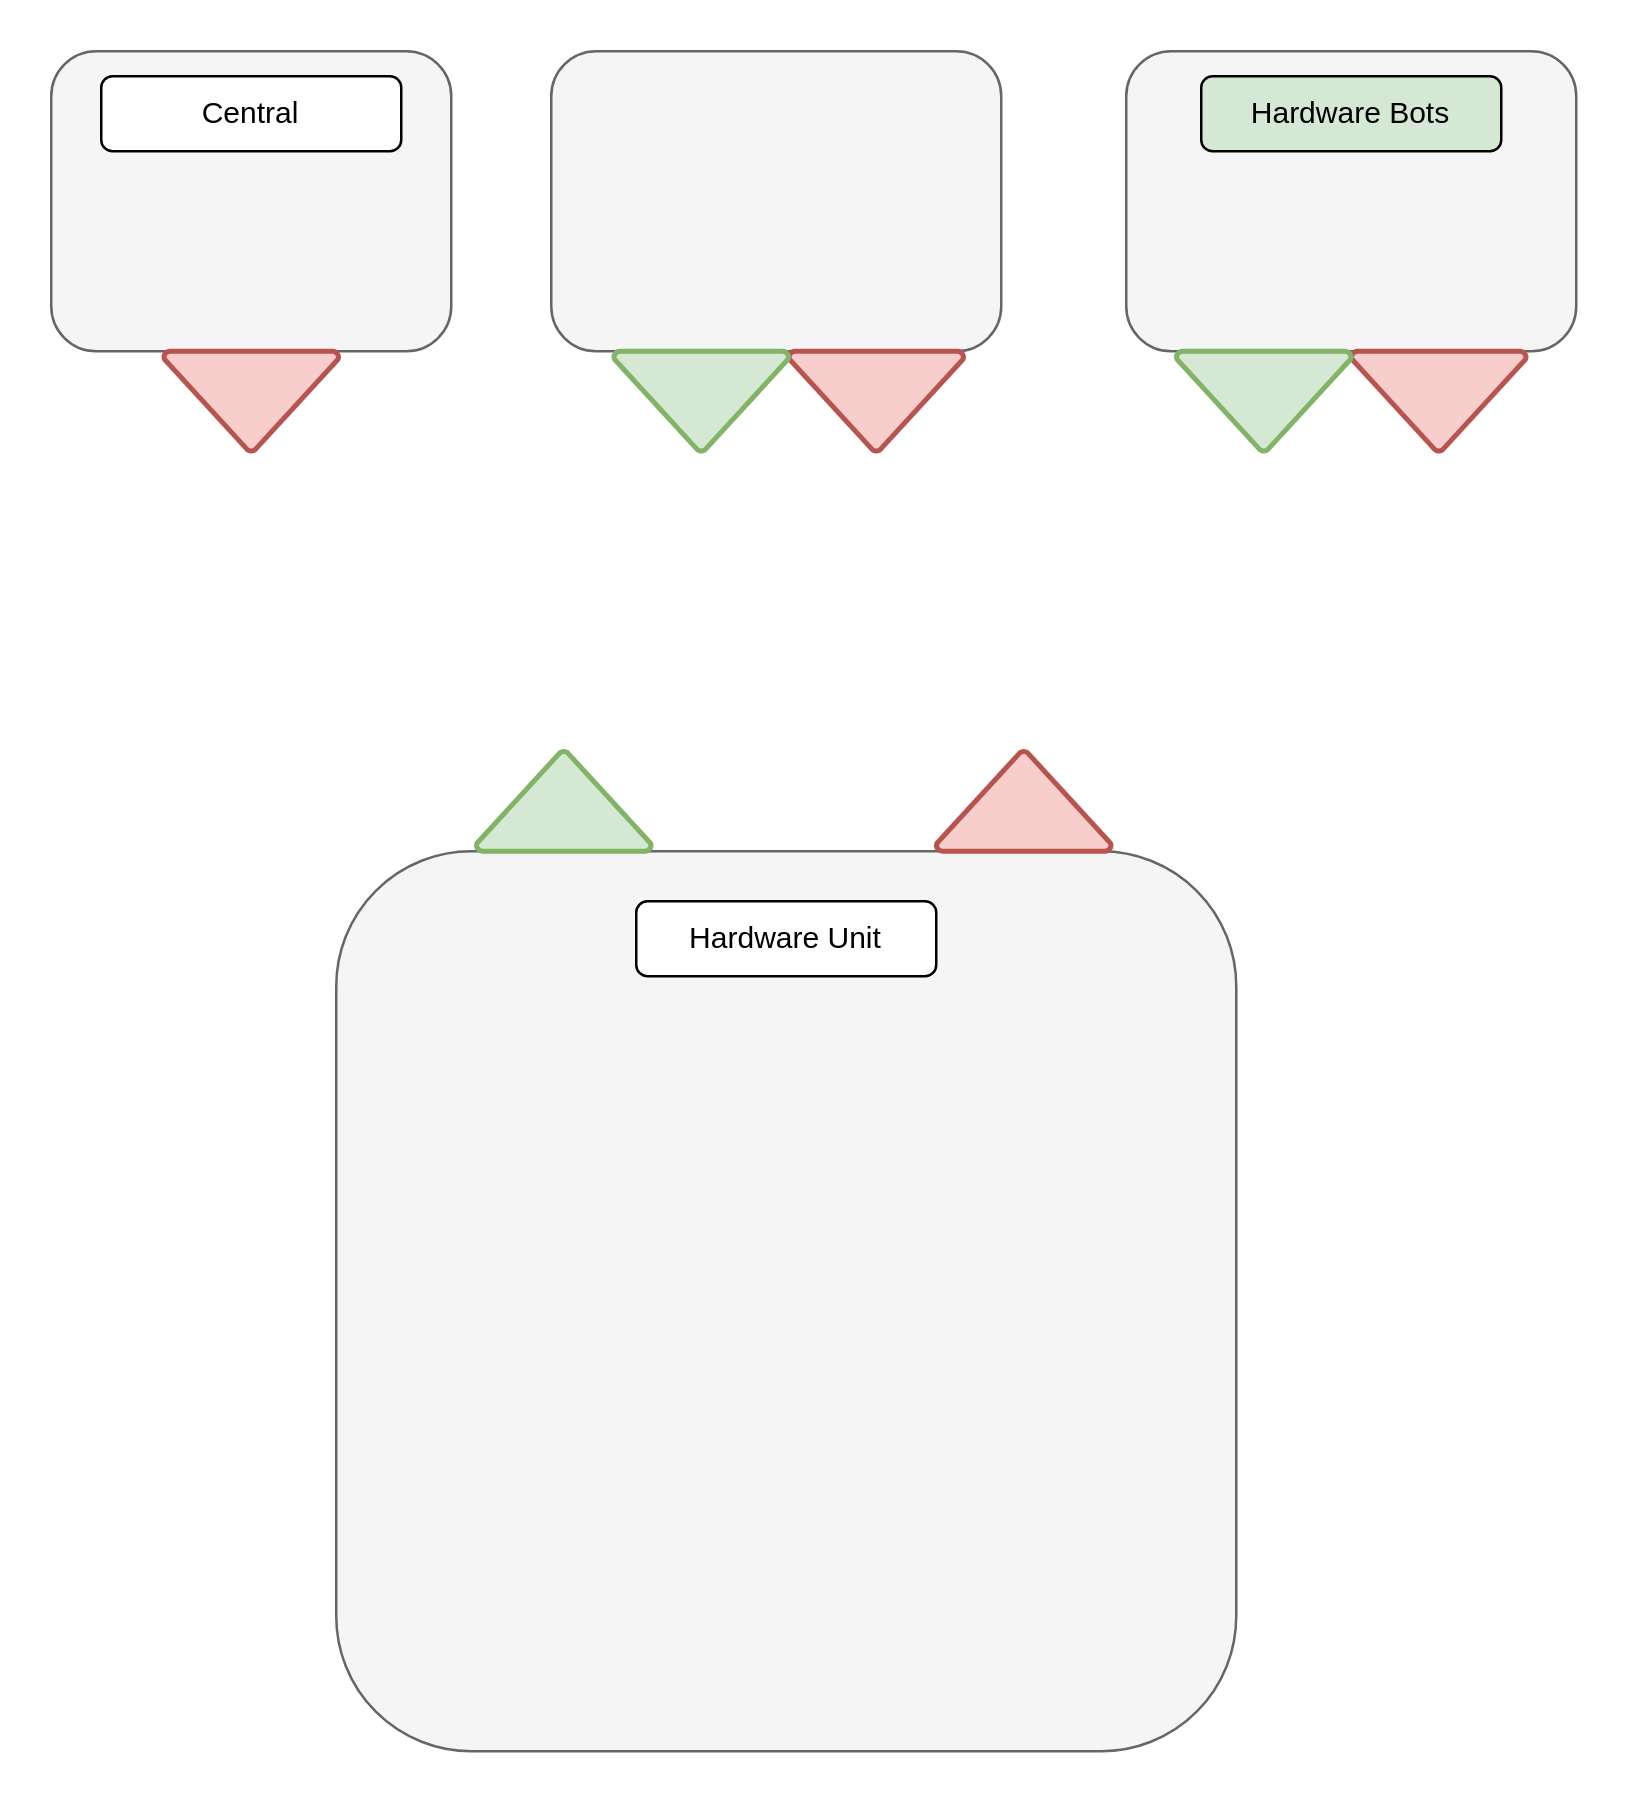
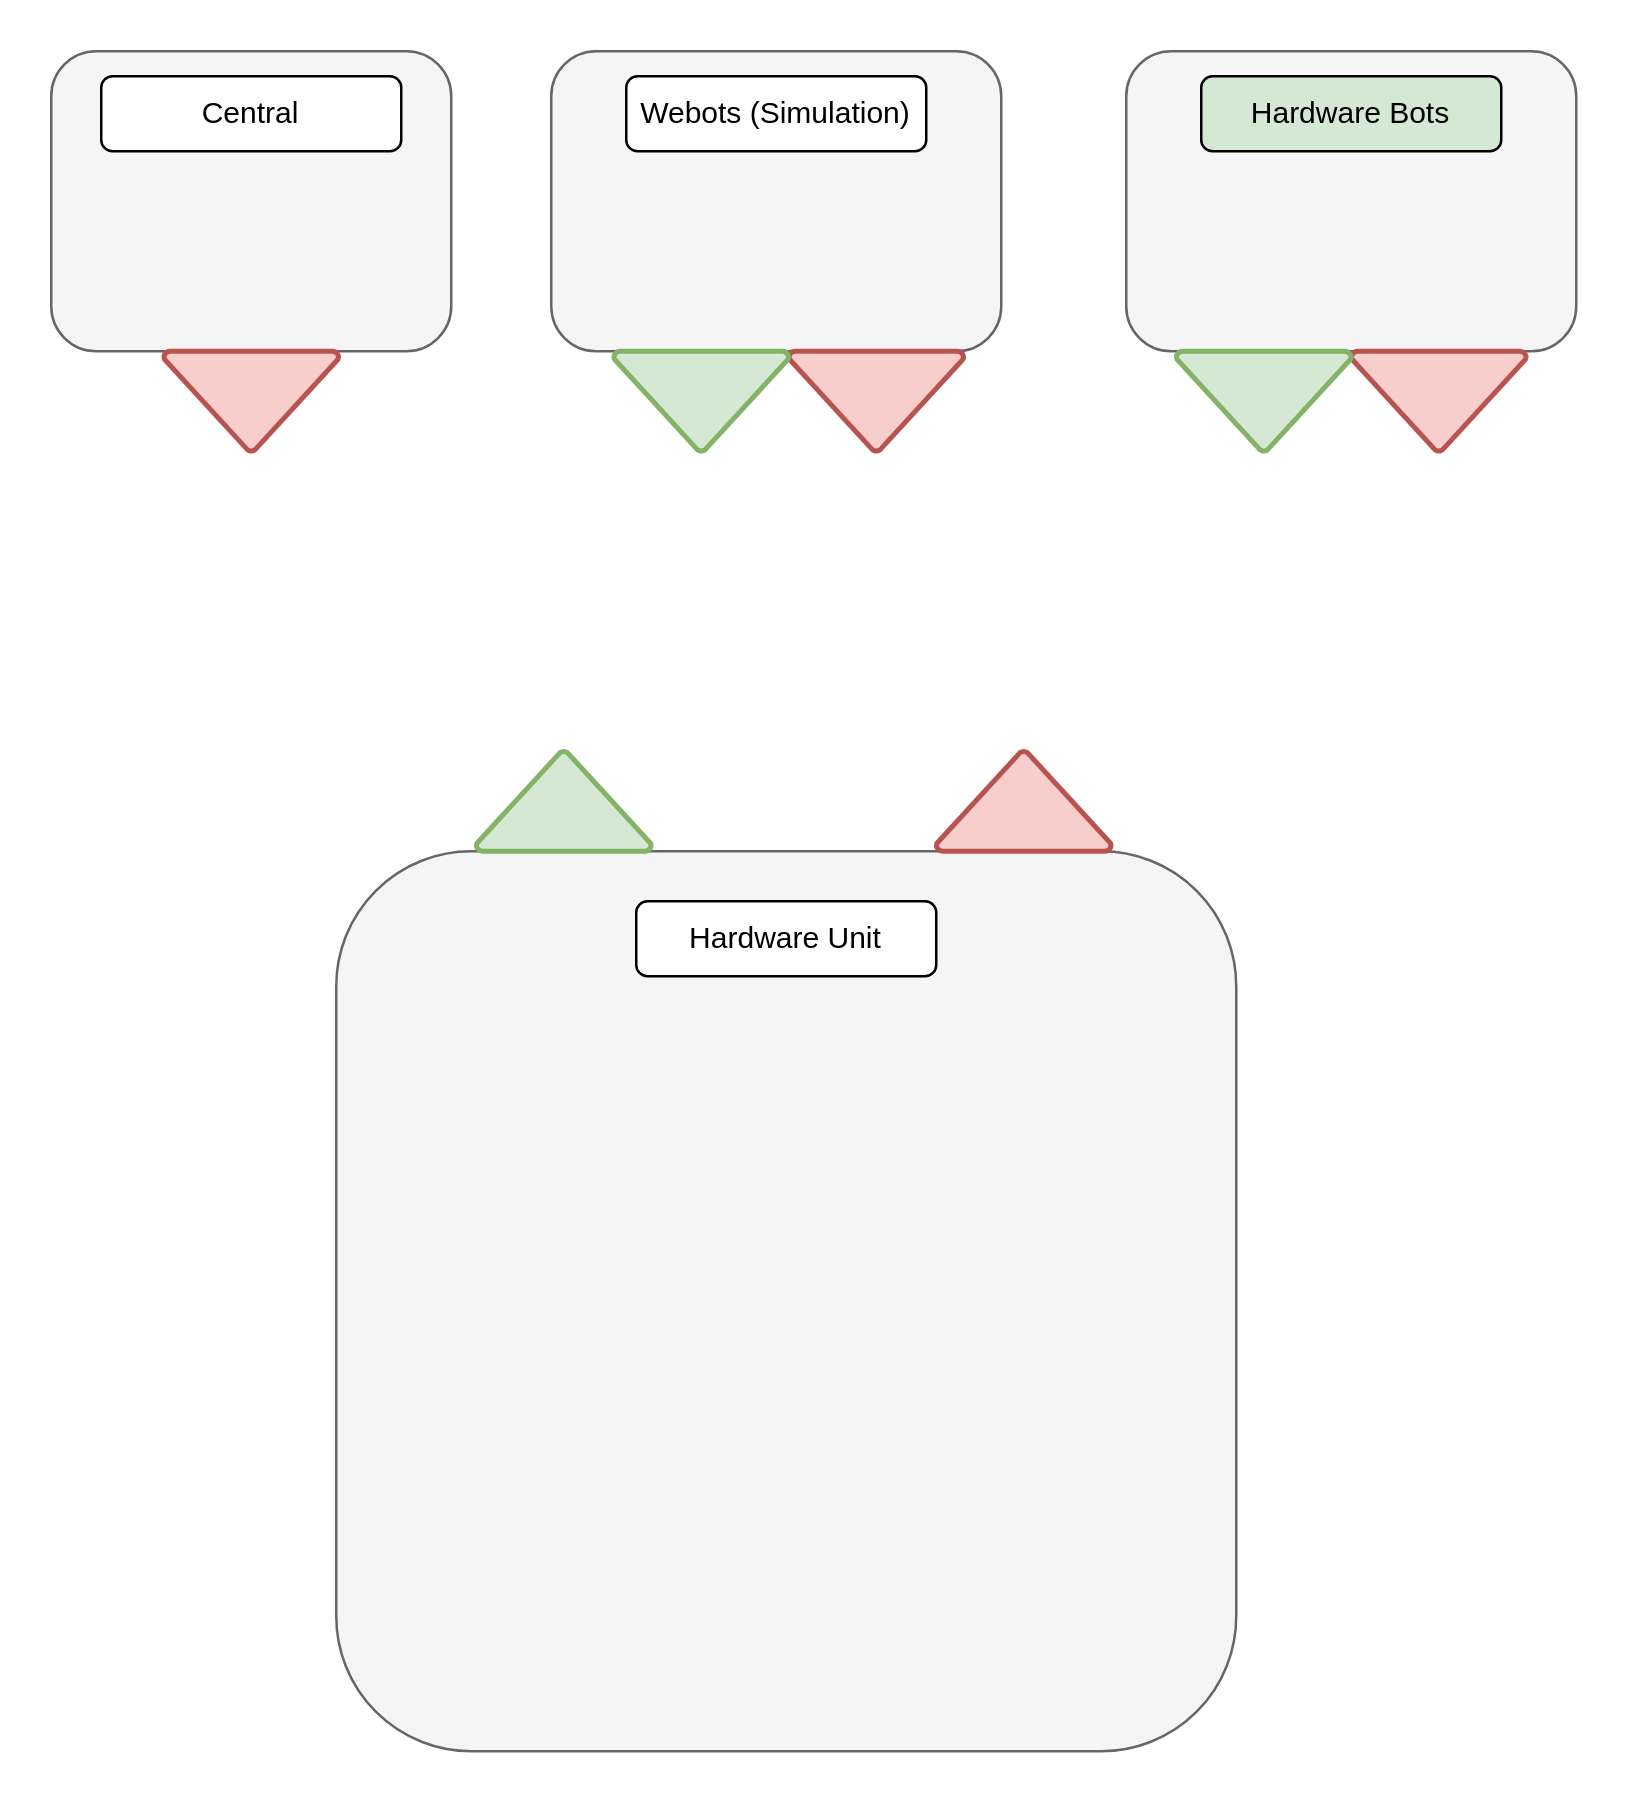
node "Webots (Simulation)": added
